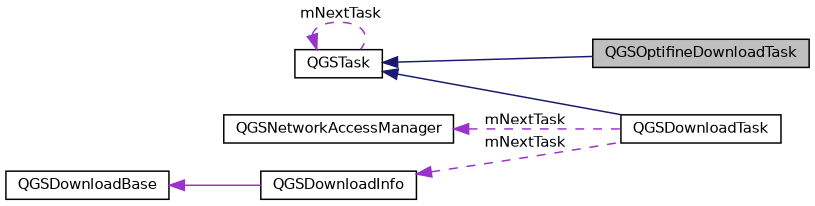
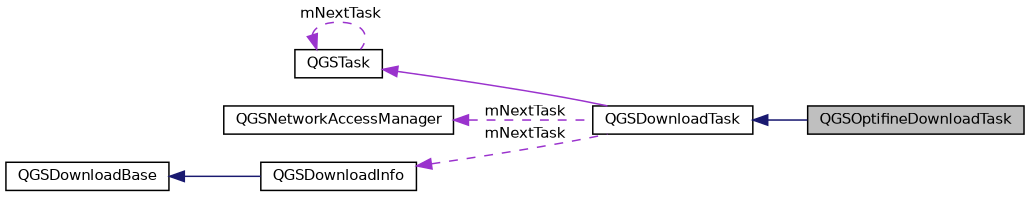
edge "QGSOptifineDownloadTask" -> "QGSTask": now "QGSOptifineDownloadTask" -> "QGSDownloadTask"
edge "QGSDownloadTask" -> "QGSTask": color midnightblue -> darkorchid3
edge "QGSDownloadInfo" -> "QGSDownloadBase": color darkorchid3 -> midnightblue
